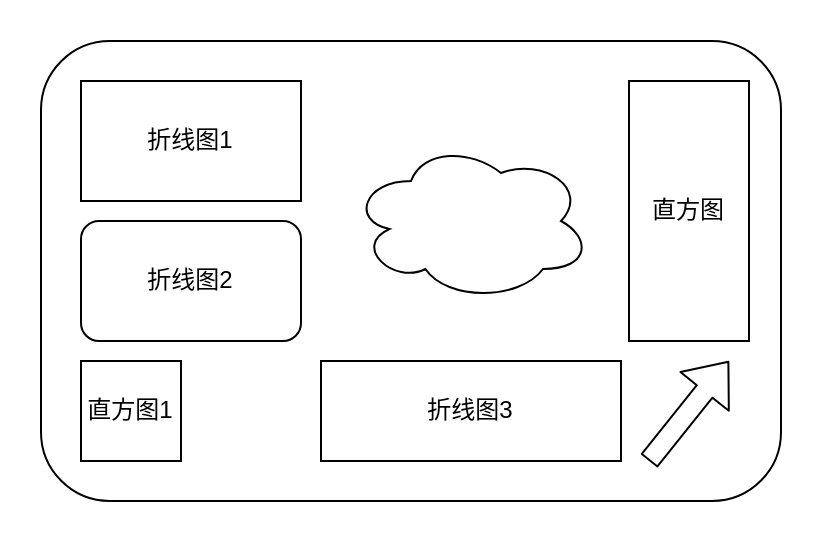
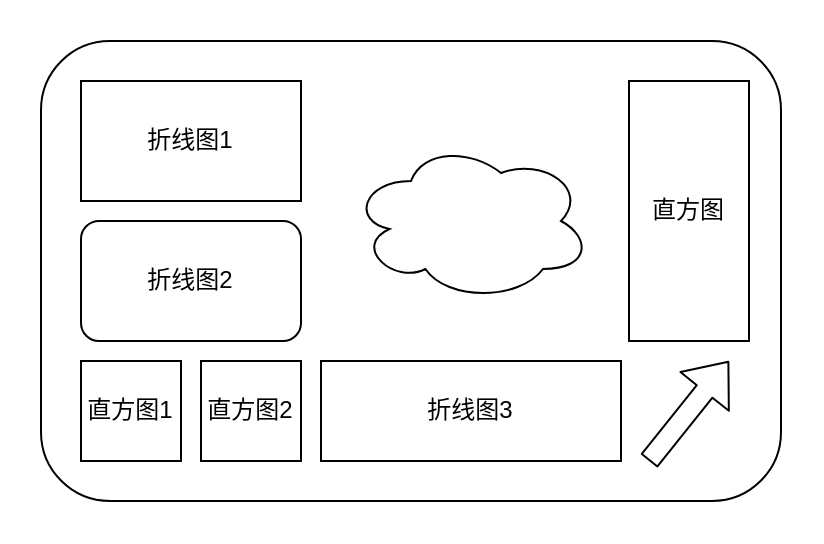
node "直方图2": added
